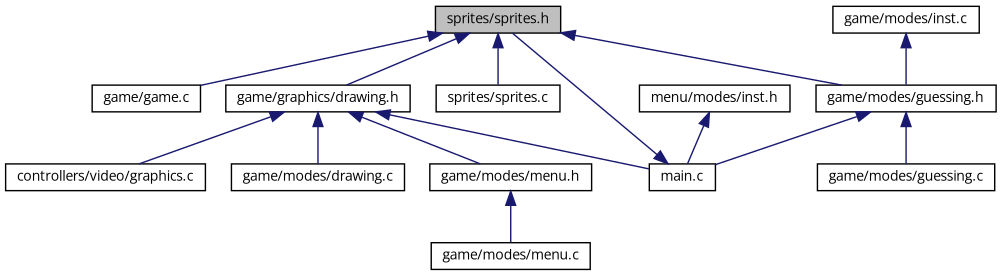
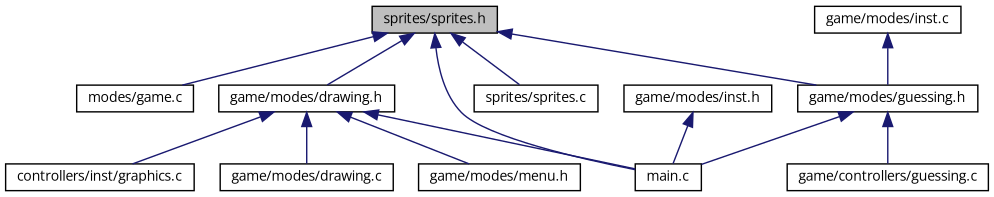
edge "sprites/sprites.h" -> "main.c": reversed
node "game/game.c": label "game/game.c" -> "modes/game.c"
node "game/graphics/drawing.h": label "game/graphics/drawing.h" -> "game/modes/drawing.h"
node "menu/modes/inst.h": label "menu/modes/inst.h" -> "game/modes/inst.h"
node "controllers/video/graphics.c": label "controllers/video/graphics.c" -> "controllers/inst/graphics.c"
node "game/modes/guessing.c": label "game/modes/guessing.c" -> "game/controllers/guessing.c"
node "game/modes/menu.c": removed
